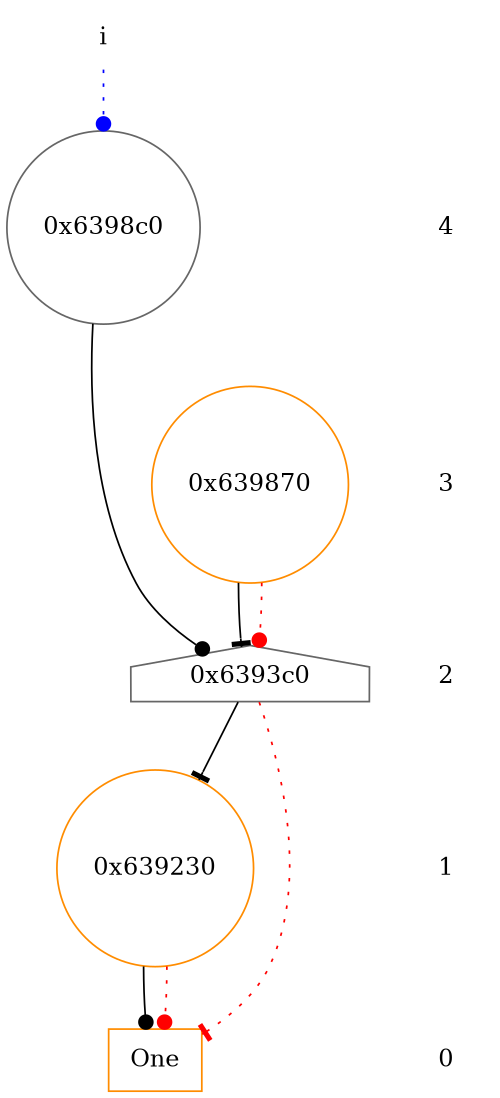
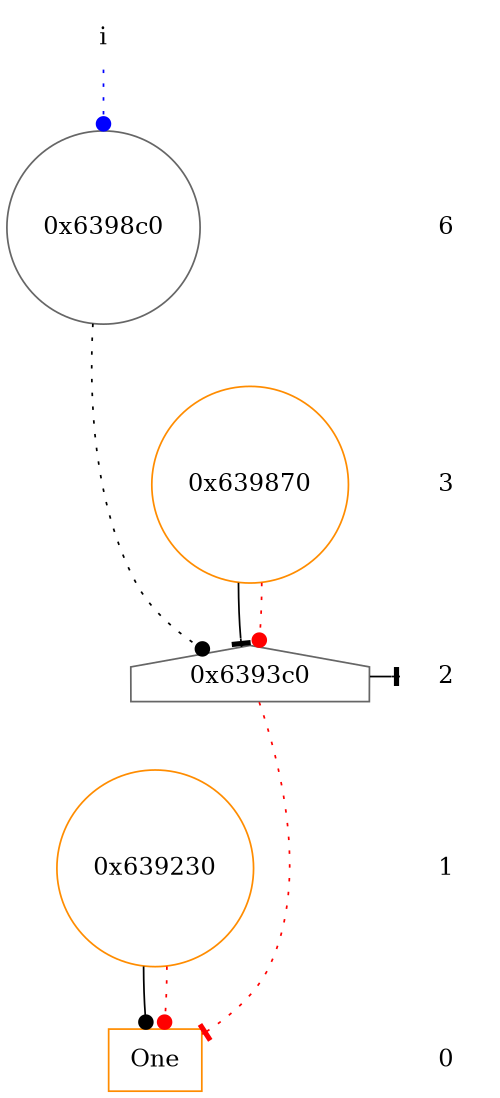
node "4": label "4" -> "6"
edge "0x6398c0" -> "0x6393c0": style solid -> dotted
edge "0x6393c0" -> "0x639230": now "0x6393c0" -> "2"
